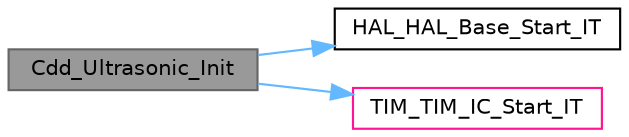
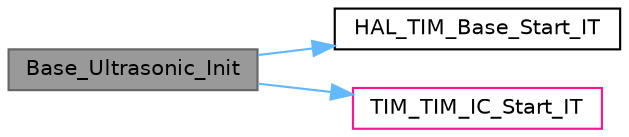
node "HAL_HAL_Base_Start_IT": label "HAL_HAL_Base_Start_IT" -> "HAL_TIM_Base_Start_IT"
node "Cdd_Ultrasonic_Init": label "Cdd_Ultrasonic_Init" -> "Base_Ultrasonic_Init"
